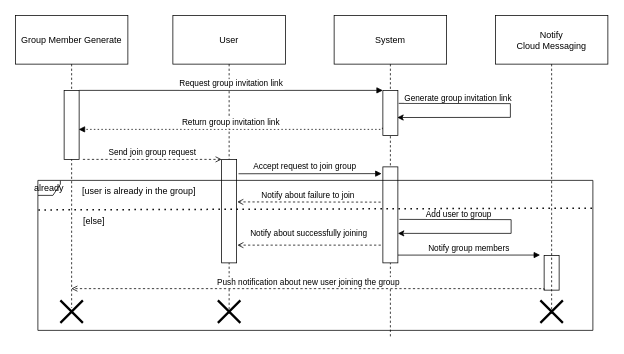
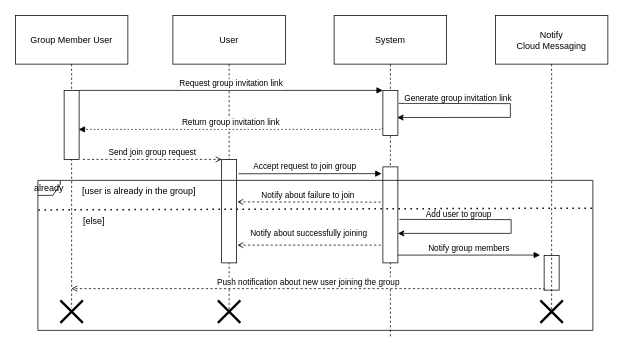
node "Group Member Generate": label "Group Member Generate" -> "Group Member User"
